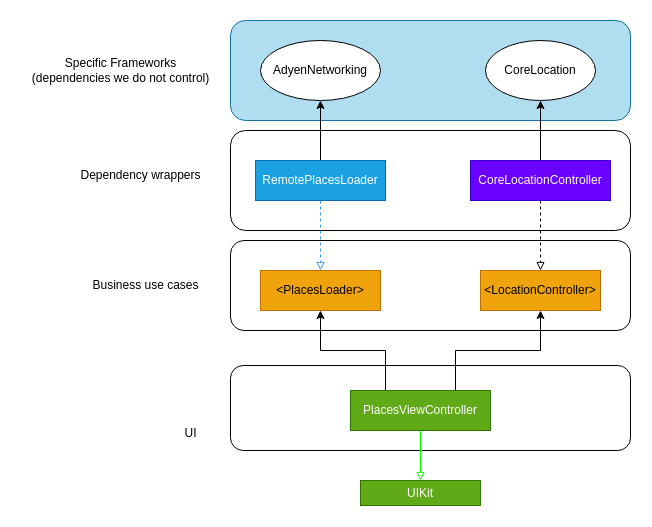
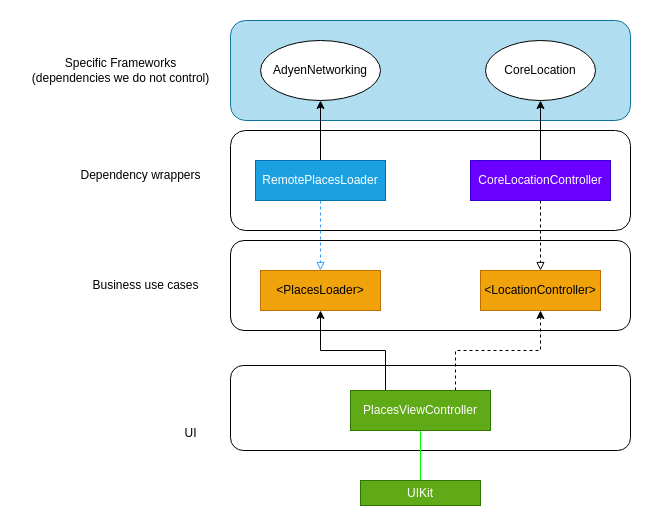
edge "PlacesViewController" -> "<LocationController>": style solid -> dashed
edge "PlacesViewController" -> "UIKit": arrowhead block -> none
